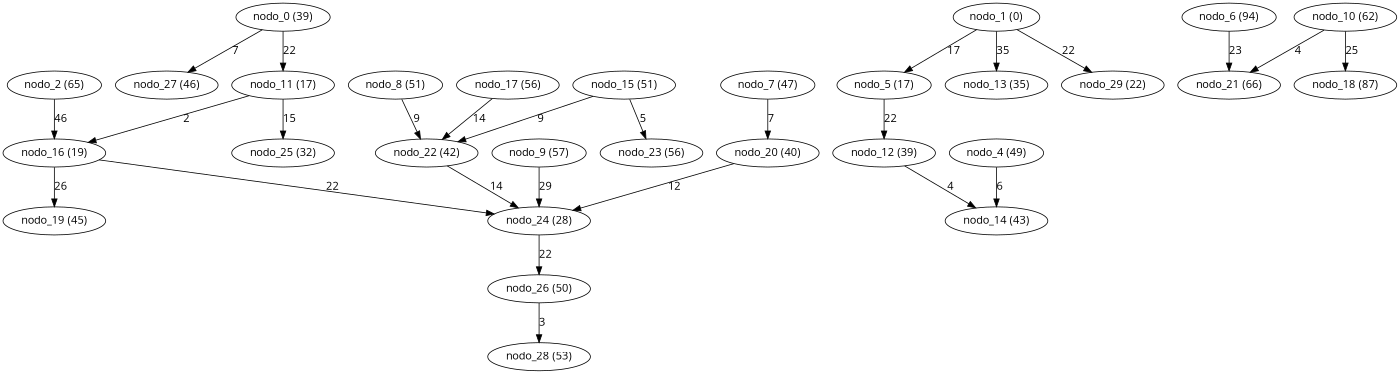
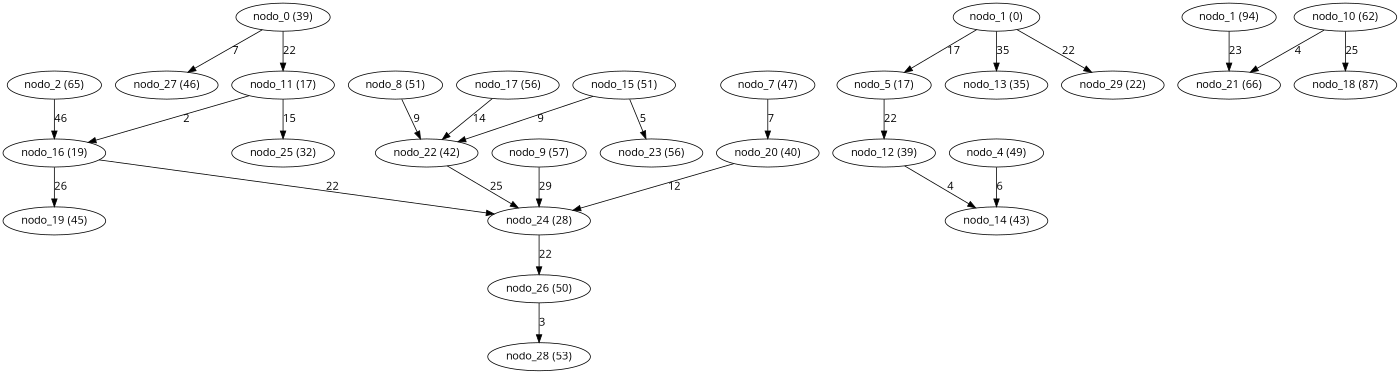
node "nodo_6 (94)": label "nodo_6 (94)" -> "nodo_1 (94)"
edge "nodo_22 (42)" -> "nodo_24 (28)": label "14" -> "25"
